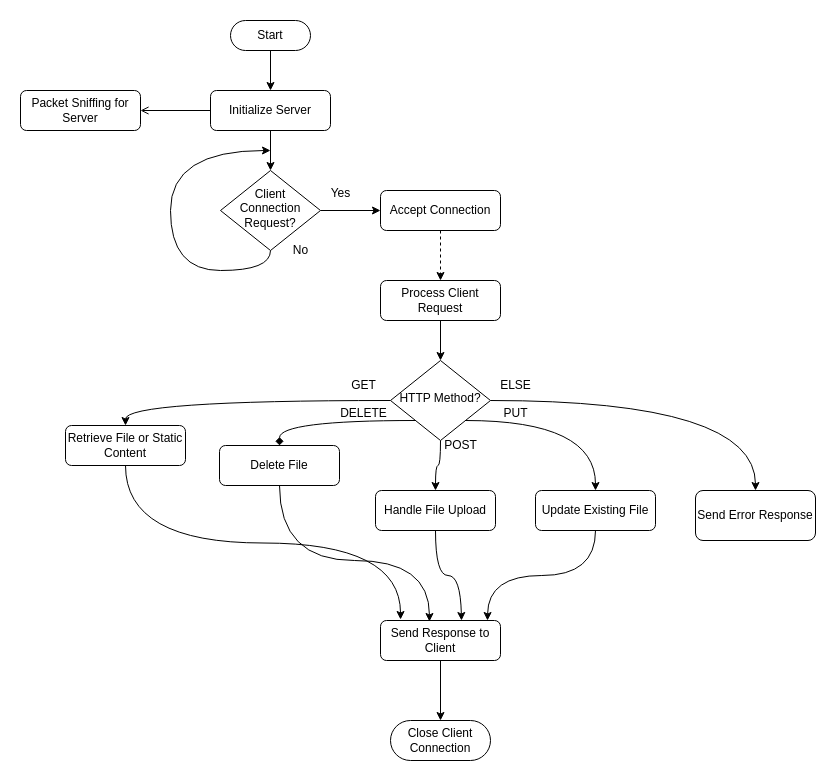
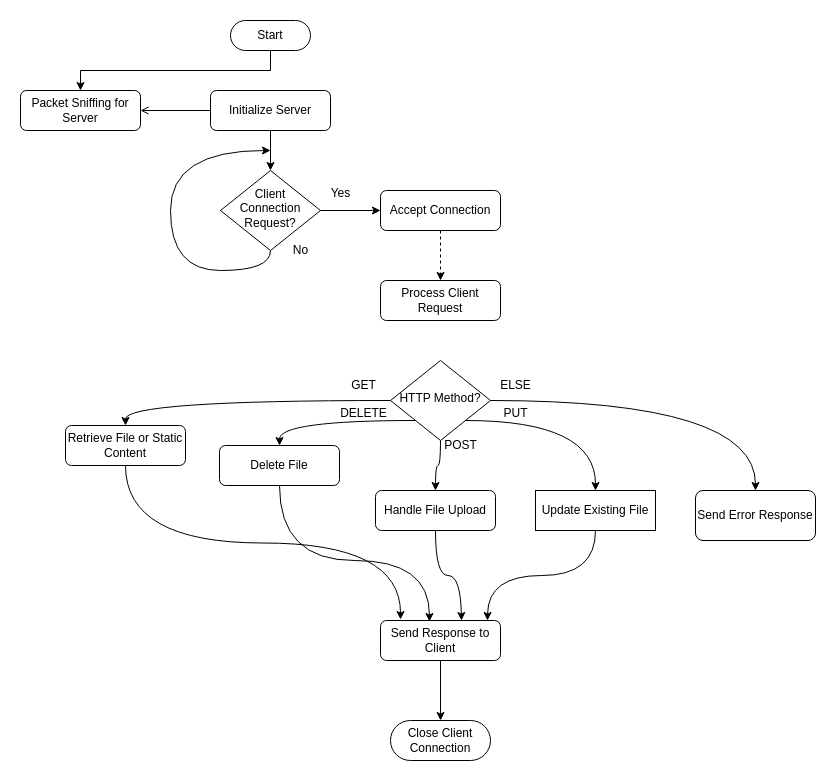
edge "Start" -> "Initialize Server": now "Start" -> "Packet Sniffing for Server"
edge "Process Client Request" -> "HTTP Method?": removed
edge "HTTP Method?" -> "Delete File": arrowhead diamond -> classic
node "Update Existing File": shape rounded rectangle -> rectangle
